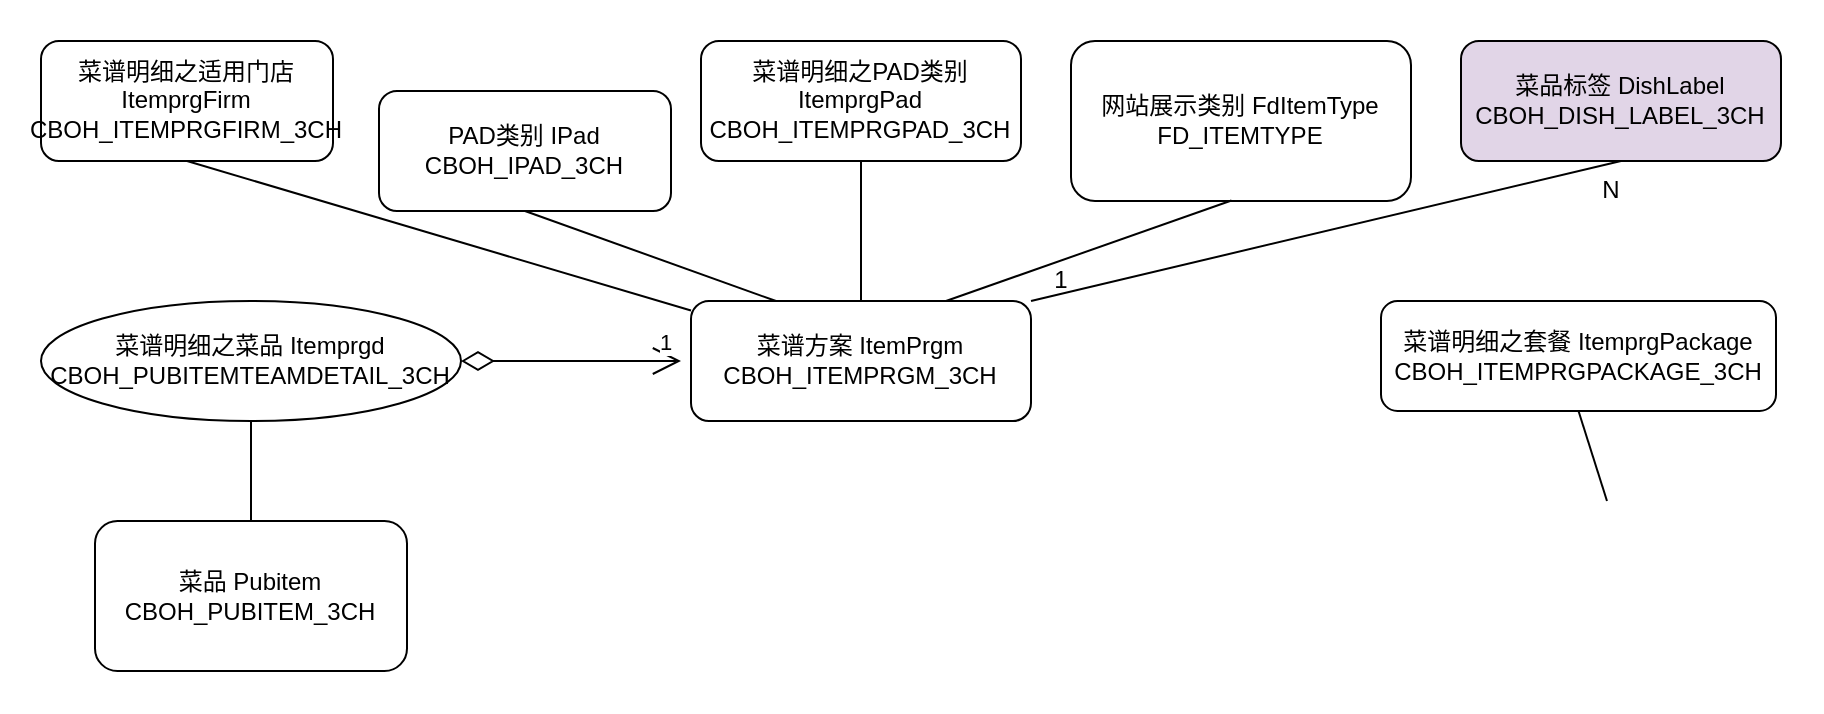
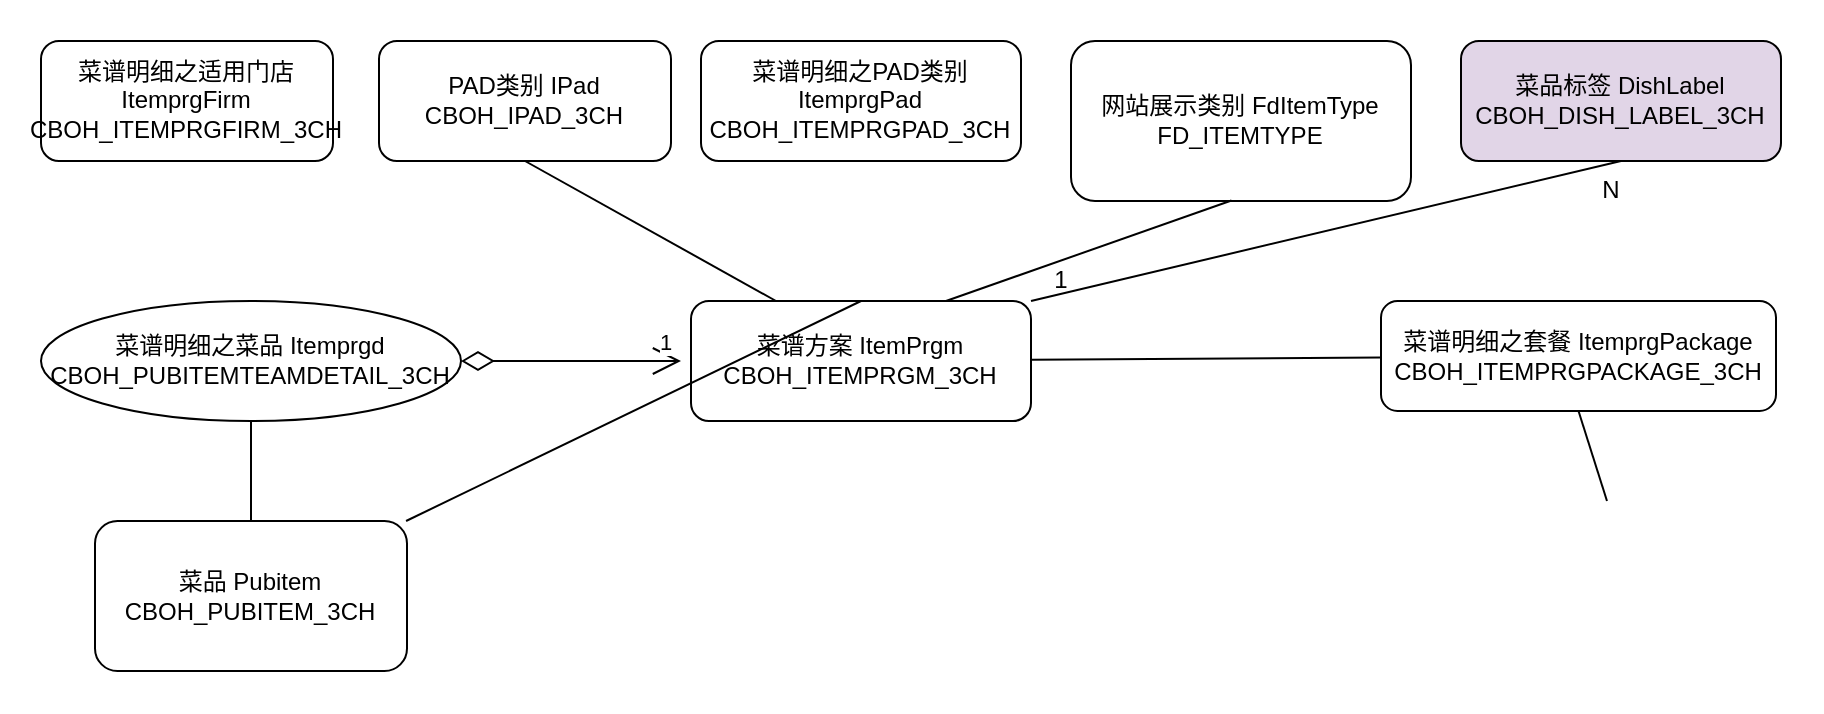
node "PAD类别 IPad CBOH_IPAD_3CH": moved (525, 151) -> (525, 101)
edge "菜谱明细之PAD类别 ItemprgPad CBOH_ITEMPRGPAD_3CH" -- "菜谱方案 ItemPrgm CBOH_ITEMPRGM_3CH": now "菜品 Pubitem CBOH_PUBITEM_3CH" -- "菜谱方案 ItemPrgm CBOH_ITEMPRGM_3CH"
edge "菜谱明细之适用门店 ItemprgFirm CBOH_ITEMPRGFIRM_3CH" -- "菜谱方案 ItemPrgm CBOH_ITEMPRGM_3CH": now "菜谱明细之套餐 ItemprgPackage CBOH_ITEMPRGPACKAGE_3CH" -- "菜谱方案 ItemPrgm CBOH_ITEMPRGM_3CH"
